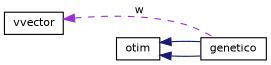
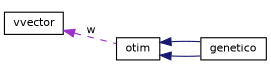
edge "genetico" -> "vvector": now "otim" -> "vvector"
